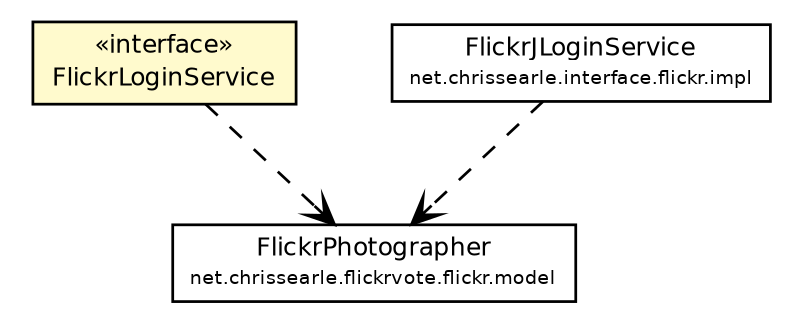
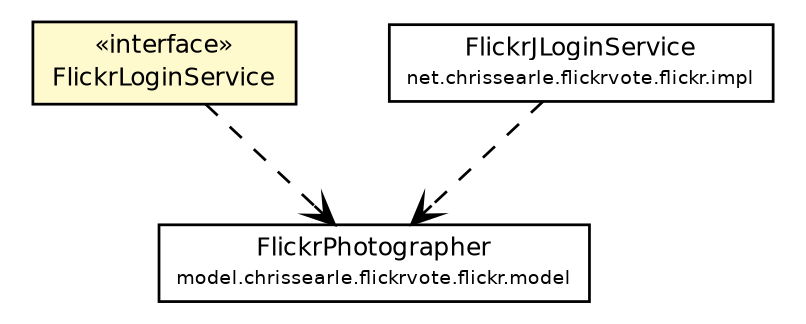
node "FlickrJLoginService": text "net.chrissearle.interface.flickr.impl" -> "net.chrissearle.flickrvote.flickr.impl"
node "FlickrPhotographer": text "net.chrissearle.flickrvote.flickr.model" -> "model.chrissearle.flickrvote.flickr.model"
